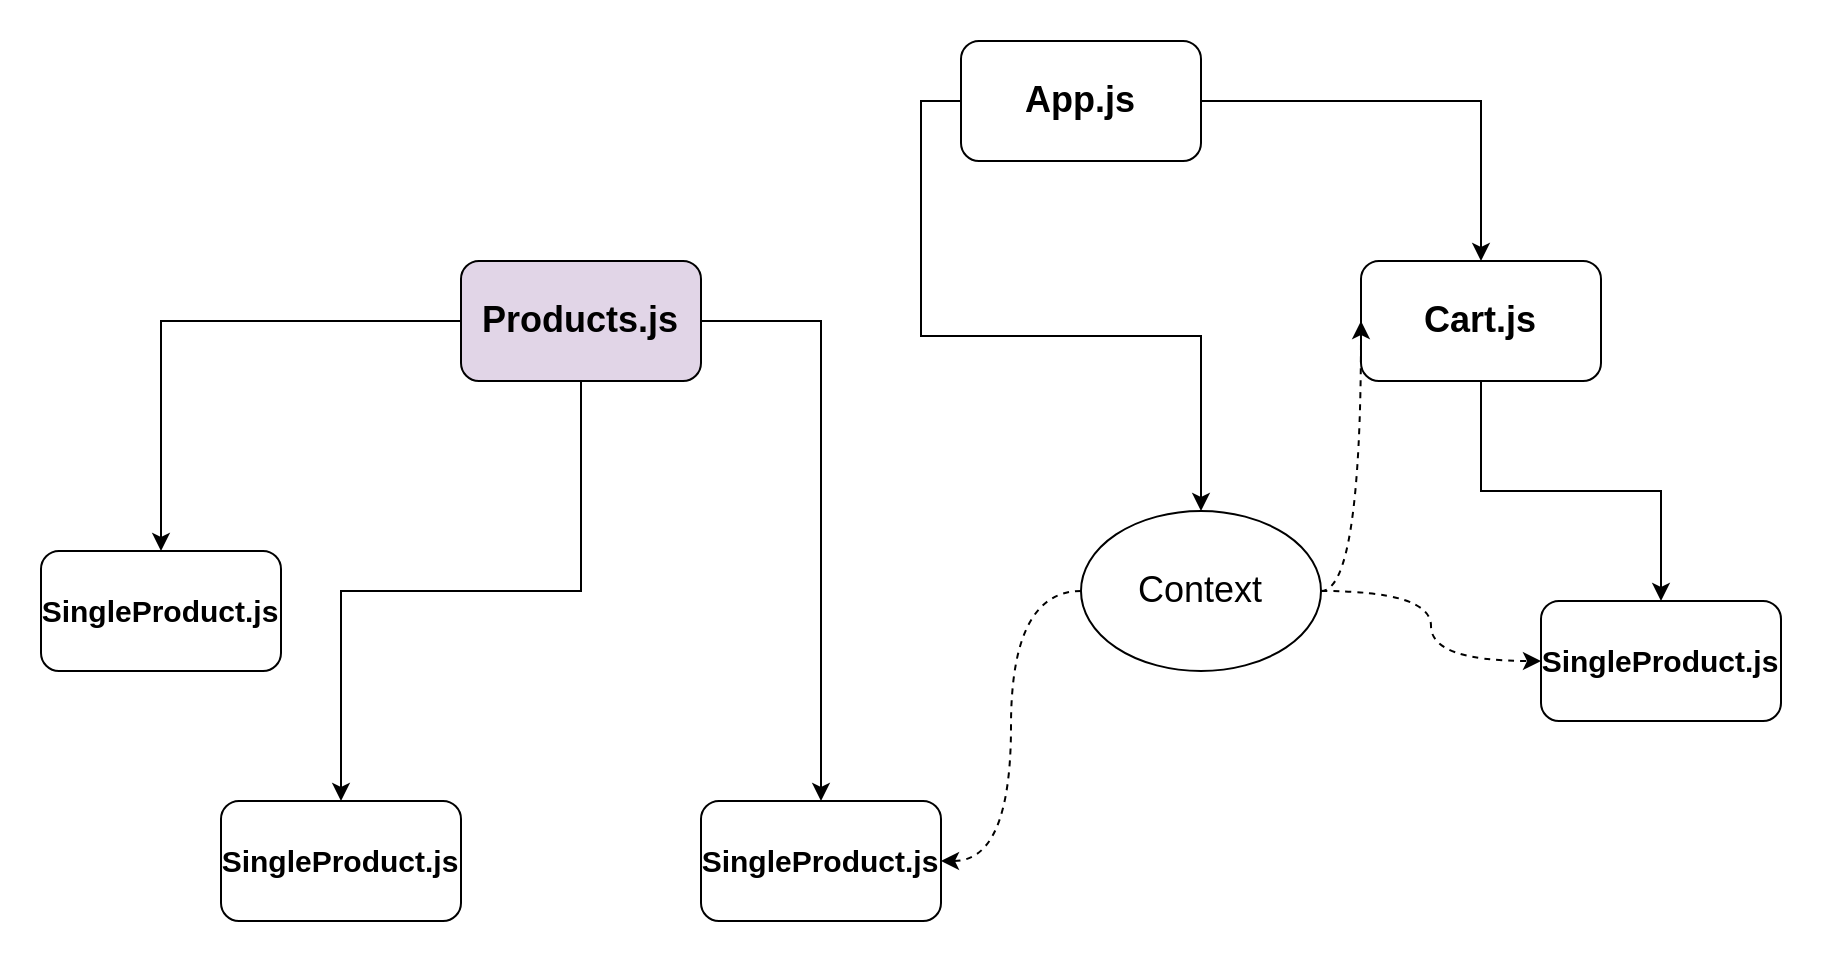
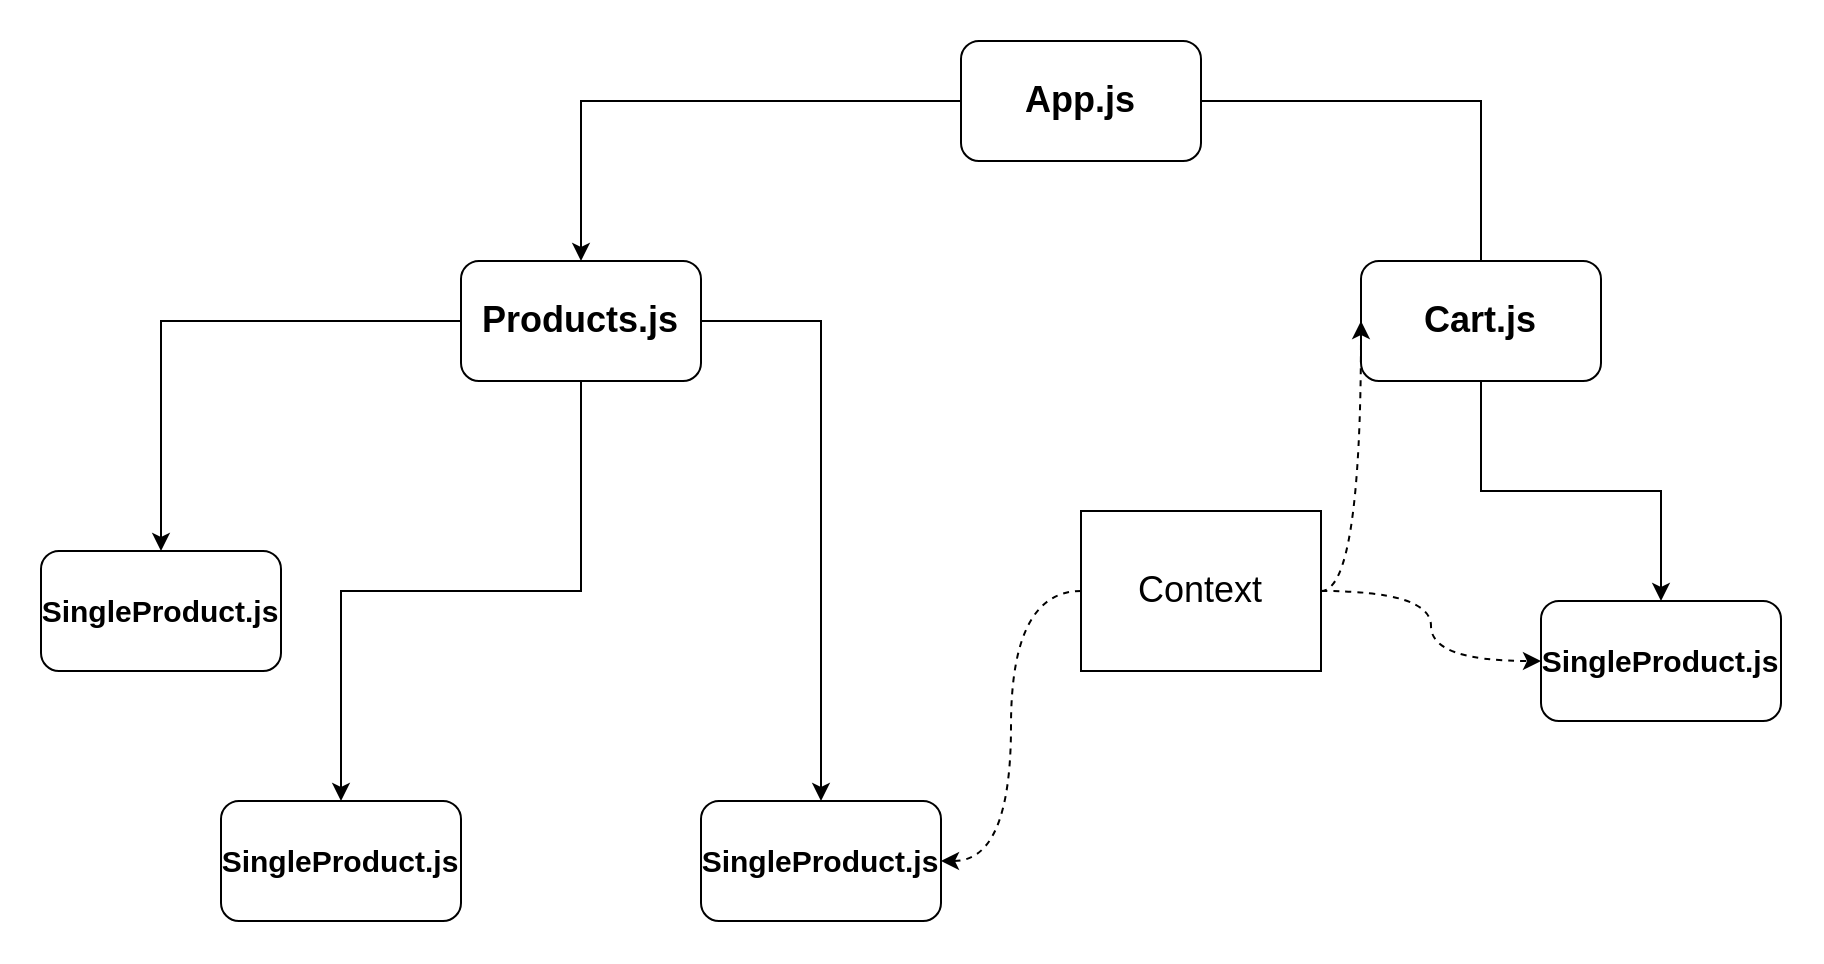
edge "App.js" -> "Cart.js": arrowhead classic -> none
node "Products.js": fillcolor #e1d5e7 -> #ffffff
edge "App.js" -> "Context": now "App.js" -> "Products.js"
node "Context": shape ellipse -> rectangle
